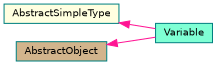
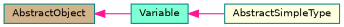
edge "Variable" -> "AbstractSimpleType": reversed
